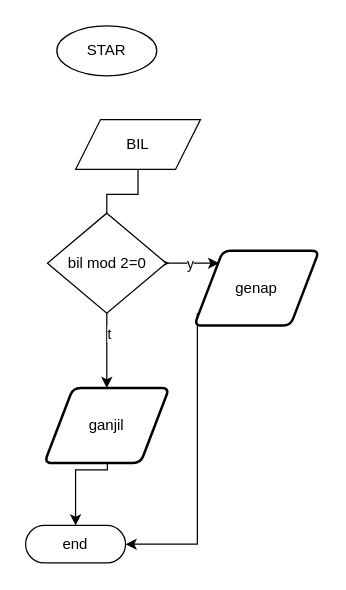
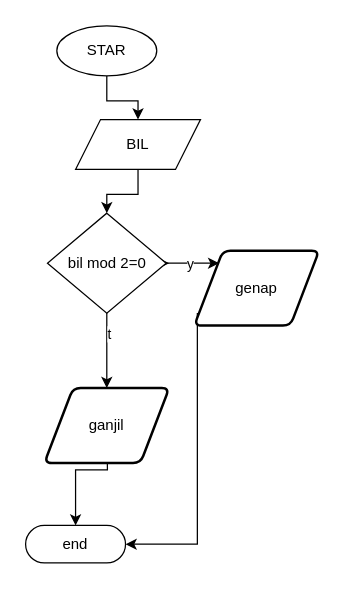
edge "STAR" -> "BIL": added
edge "BIL" -- "bil mod 2=0": arrowhead none -> classic
